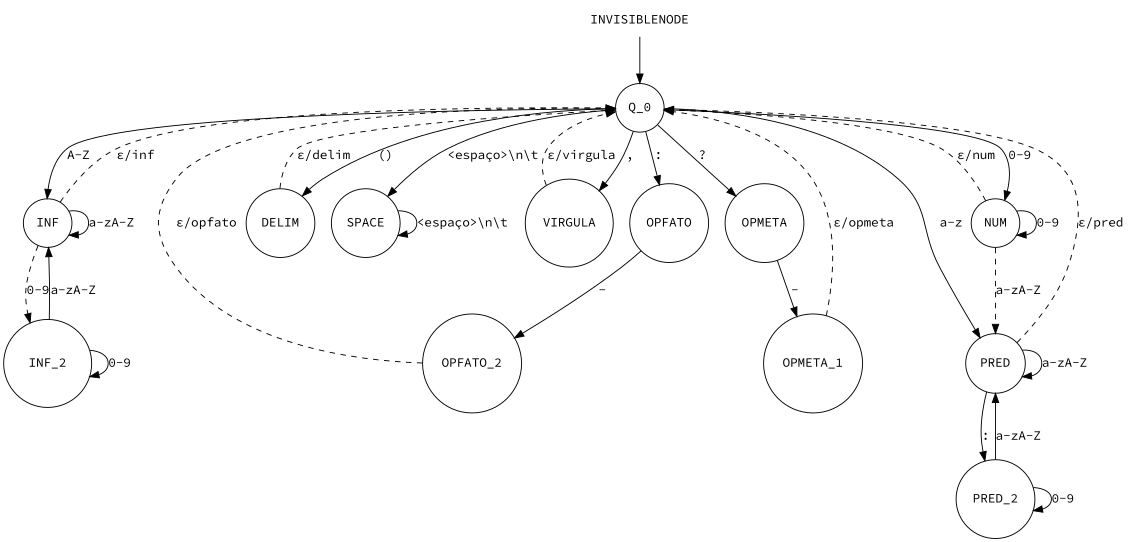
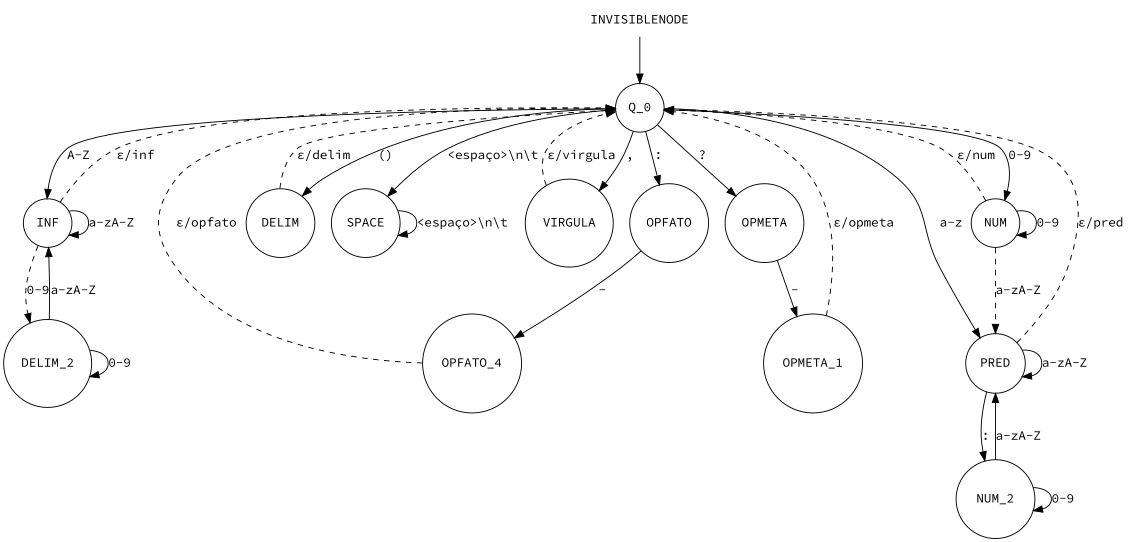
node "INF_2": label "INF_2" -> "DELIM_2"
node "OPFATO_2": label "OPFATO_2" -> "OPFATO_4"
node "PRED_2": label "PRED_2" -> "NUM_2"
